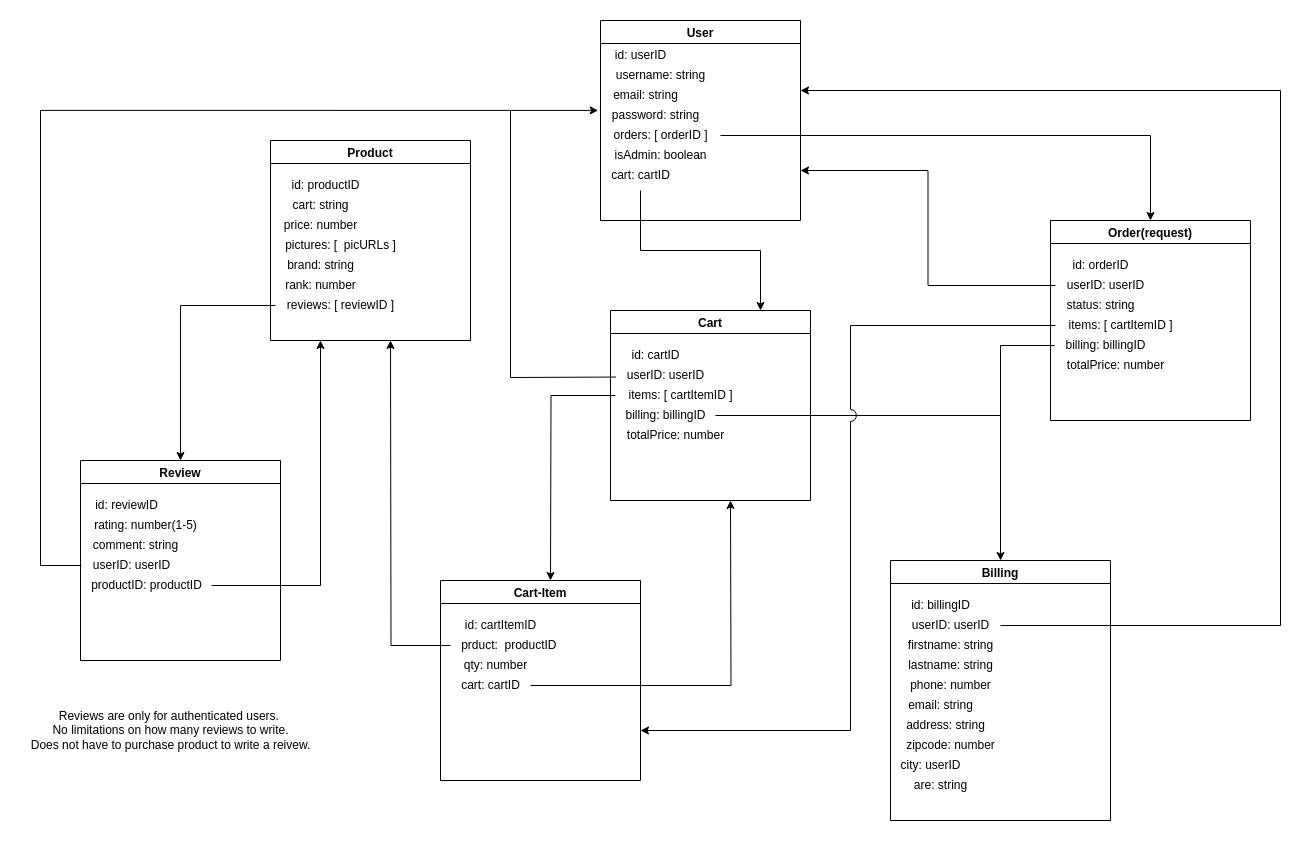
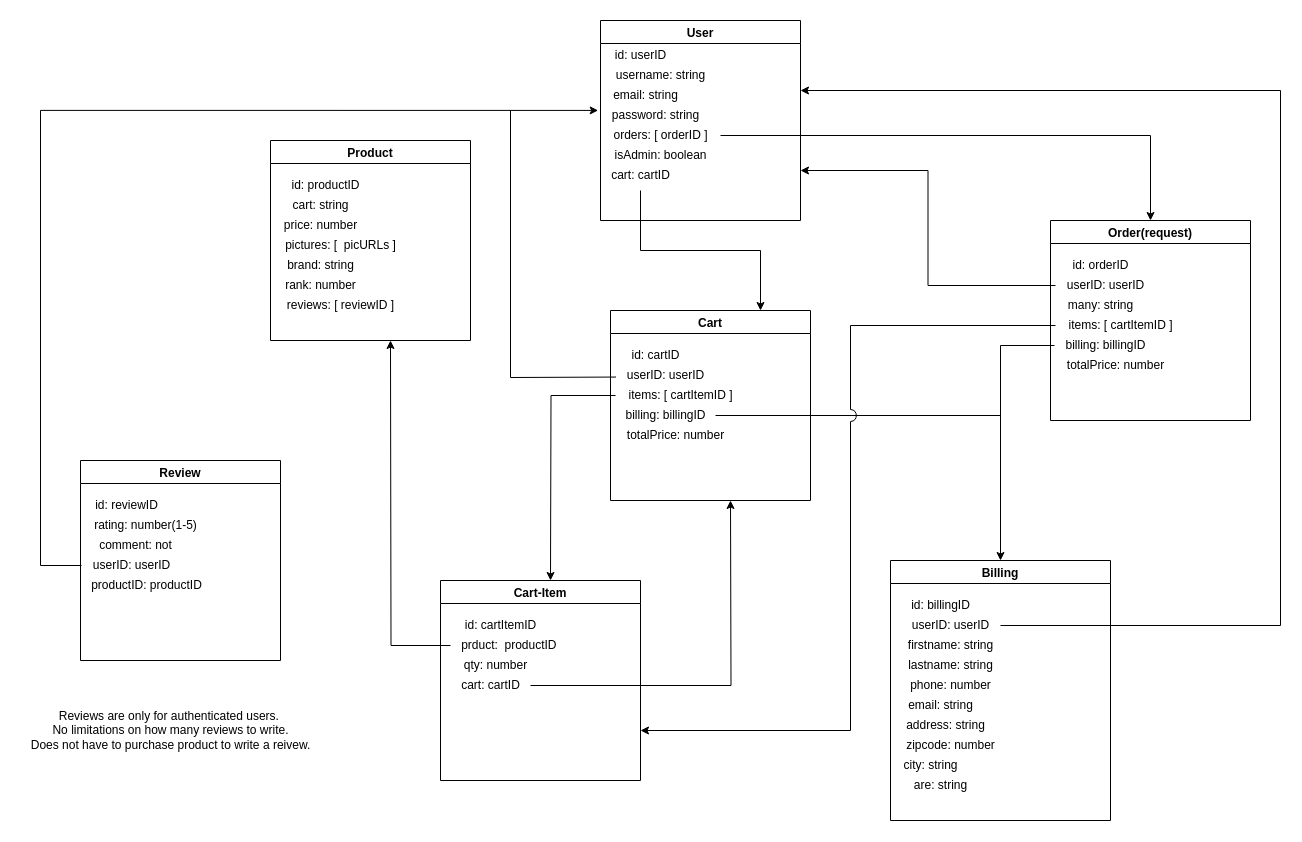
node "status: string": label "status: string" -> "many: string"
edge "reviews: [ reviewID ]" -> "Review": removed
edge "productID: productID" -> "Product": removed
node "comment: string": label "comment: string" -> "comment: not"
node "city: userID": label "city: userID" -> "city: string"
